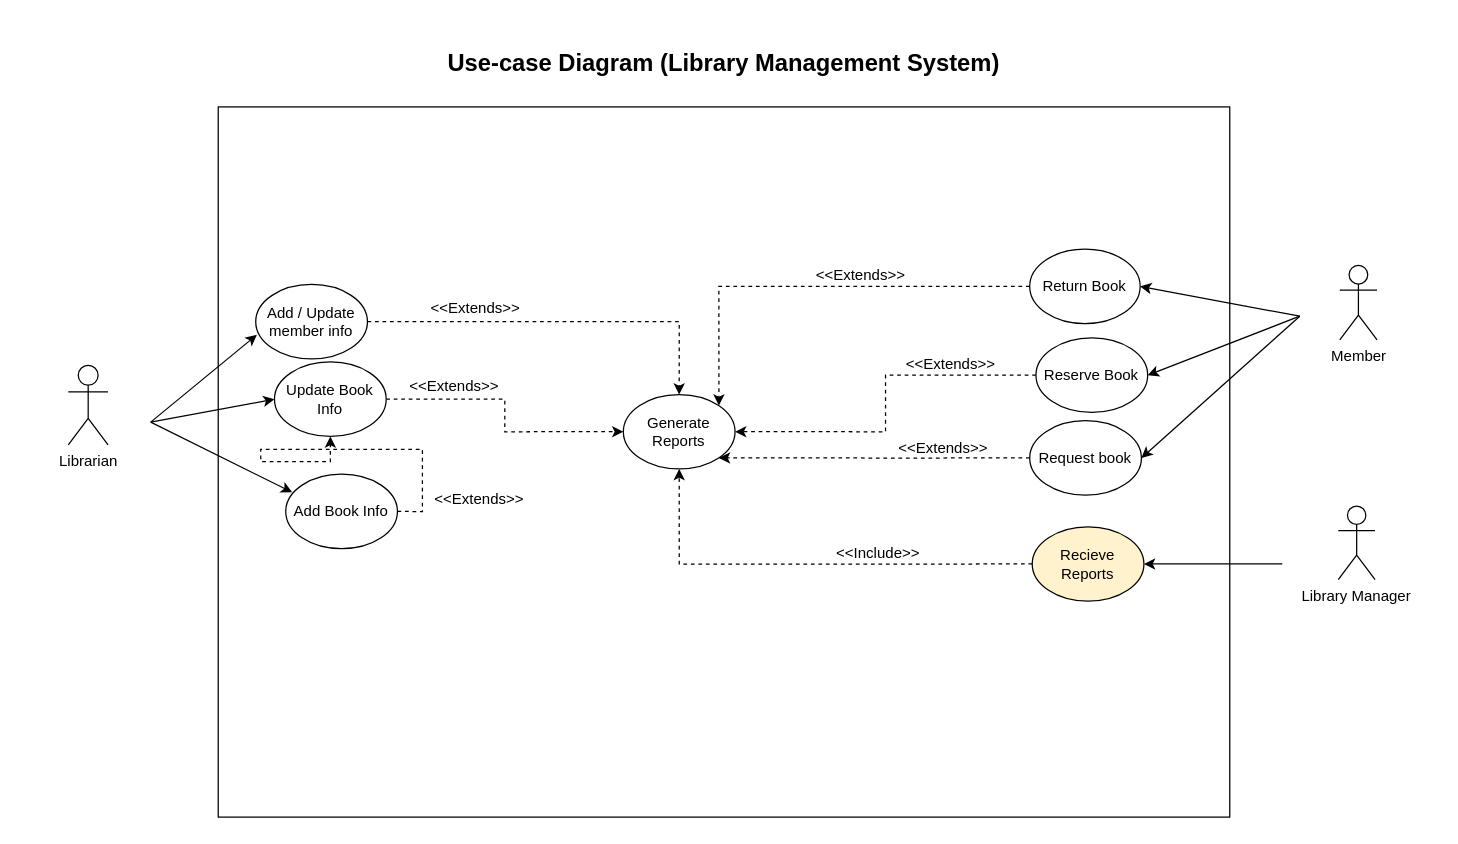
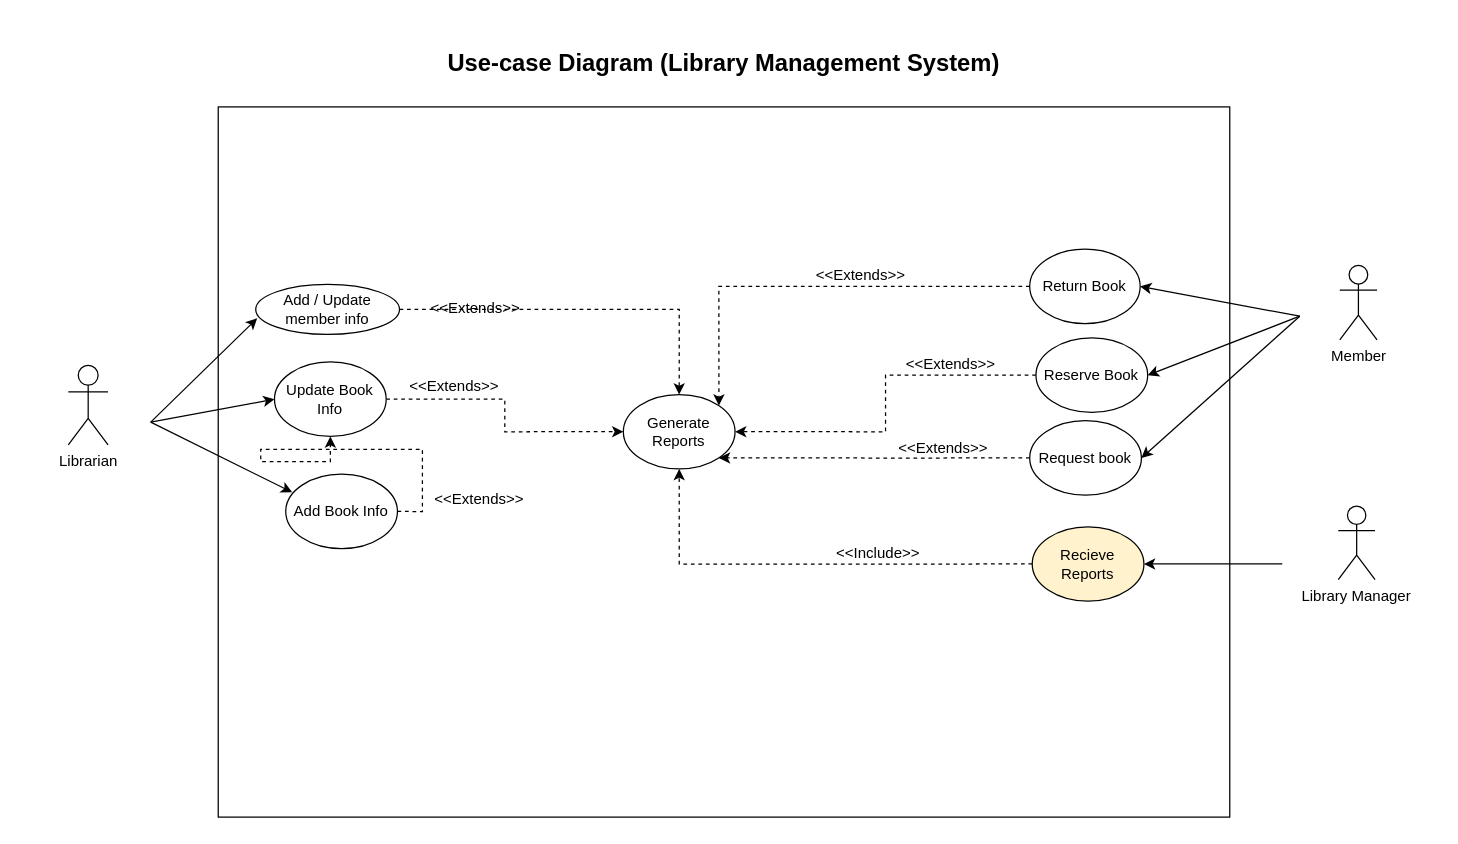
node "Add / Update member info": size 112x74 -> 144x50
